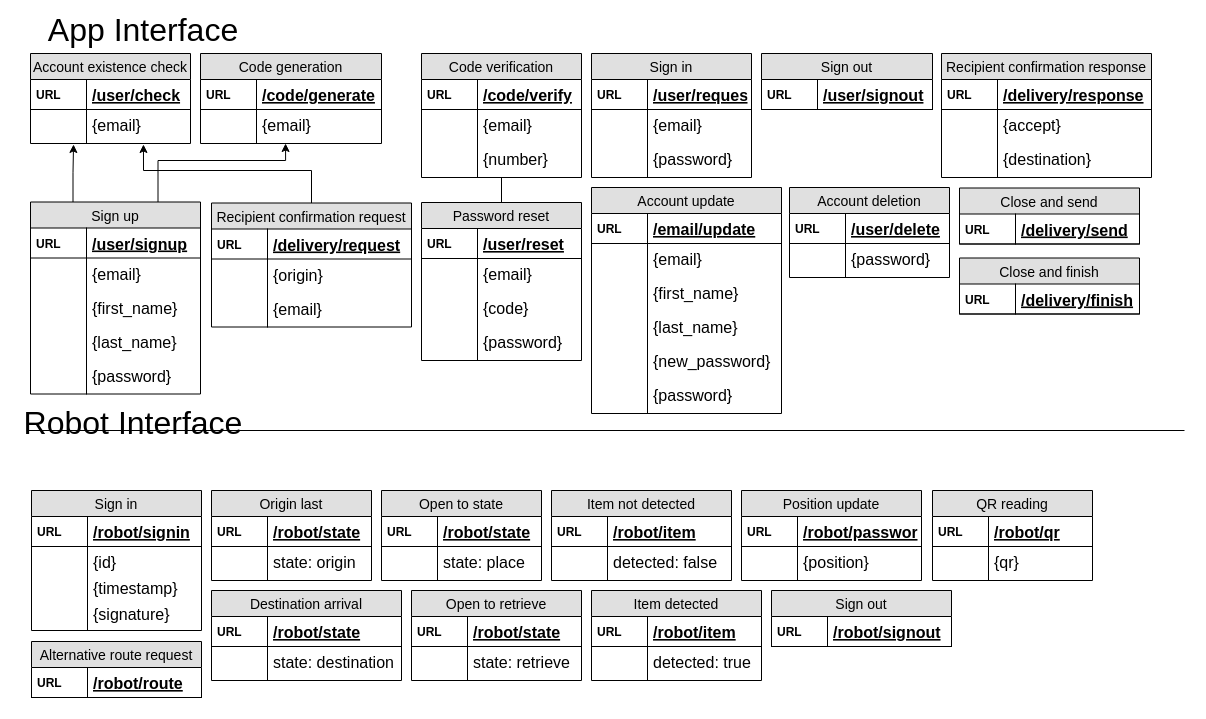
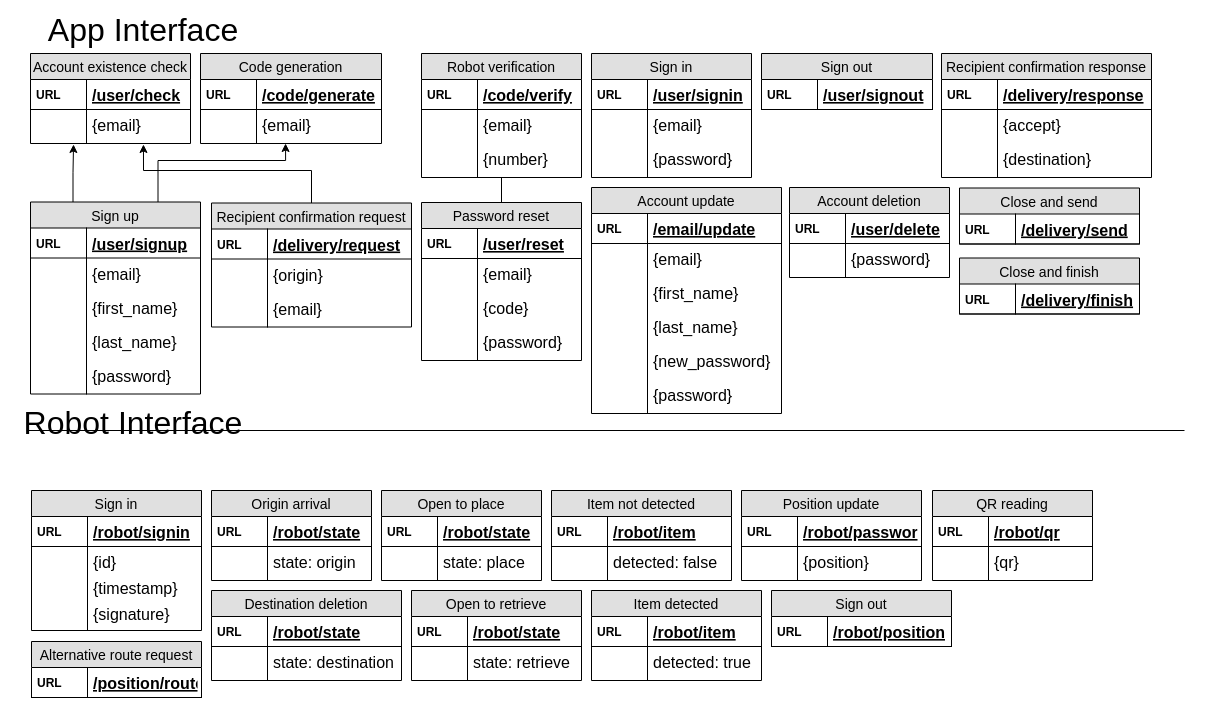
node "Code verification": label "Code verification" -> "Robot verification"
node "/user/request": label "/user/request" -> "/user/signin"
node "Origin last": label "Origin last" -> "Origin arrival"
node "Open to state": label "Open to state" -> "Open to place"
node "Destination arrival": label "Destination arrival" -> "Destination deletion"
node "/robot/signout": label "/robot/signout" -> "/robot/position"
node "/robot/route": label "/robot/route" -> "/position/route"
